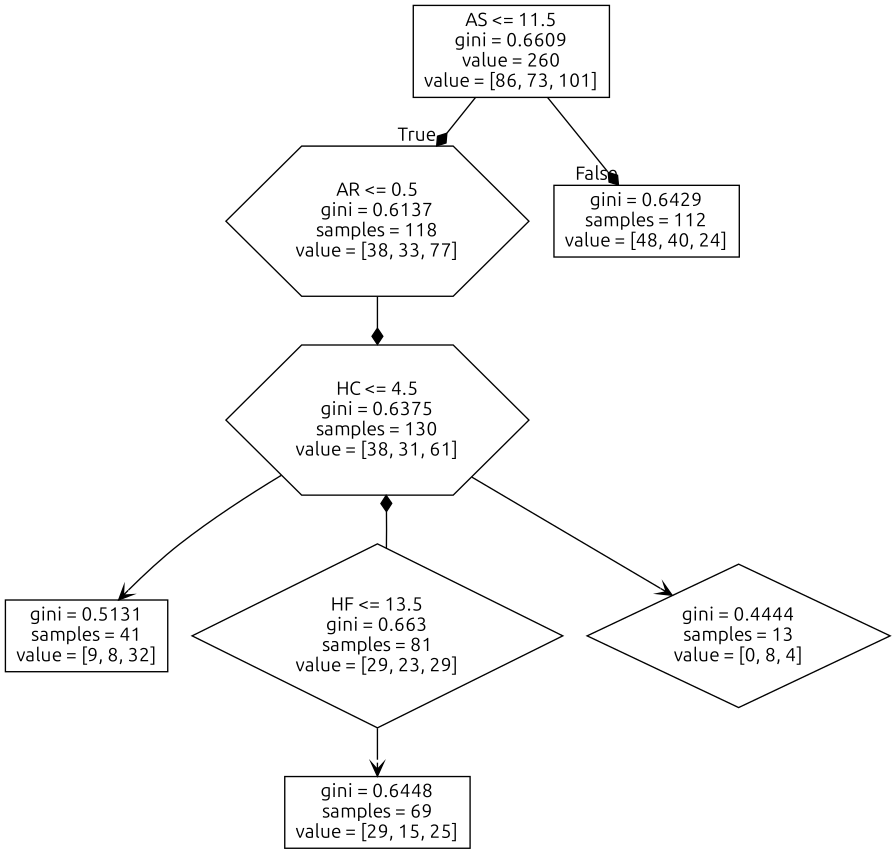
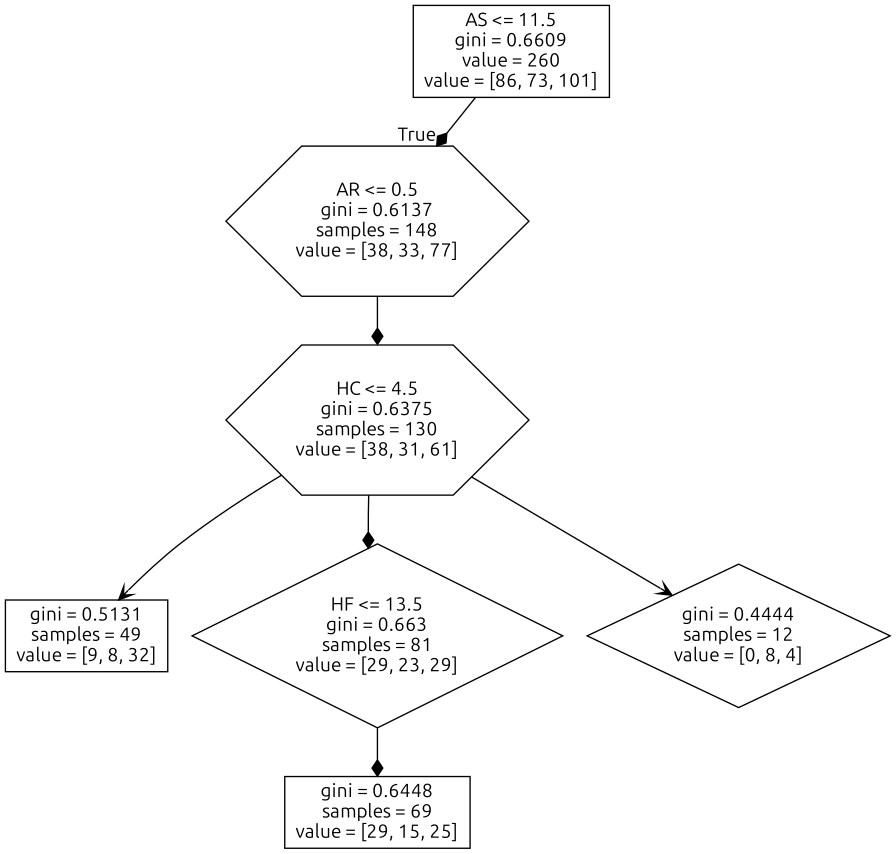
node "AR <= 0.5 gini = 0.6137 samples = 118 value = [38, 33, 77]": label "AR <= 0.5 gini = 0.6137 samples = 118 value = [38, 33, 77]" -> "AR <= 0.5 gini = 0.6137 samples = 148 value = [38, 33, 77]"
node "gini = 0.6429 samples = 112 value = [48, 40, 24]": removed
edge "HF <= 13.5 gini = 0.663 samples = 81 value = [29, 23, 29]" -> "HC <= 4.5 gini = 0.6375 samples = 130 value = [38, 31, 61]": reversed
node "gini = 0.5131 samples = 41 value = [9, 8, 32]": label "gini = 0.5131 samples = 41 value = [9, 8, 32]" -> "gini = 0.5131 samples = 49 value = [9, 8, 32]"
node "gini = 0.4444 samples = 13 value = [0, 8, 4]": label "gini = 0.4444 samples = 13 value = [0, 8, 4]" -> "gini = 0.4444 samples = 12 value = [0, 8, 4]"
edge "HF <= 13.5 gini = 0.663 samples = 81 value = [29, 23, 29]" -> "gini = 0.6448 samples = 69 value = [29, 15, 25]": arrowhead vee -> diamond
